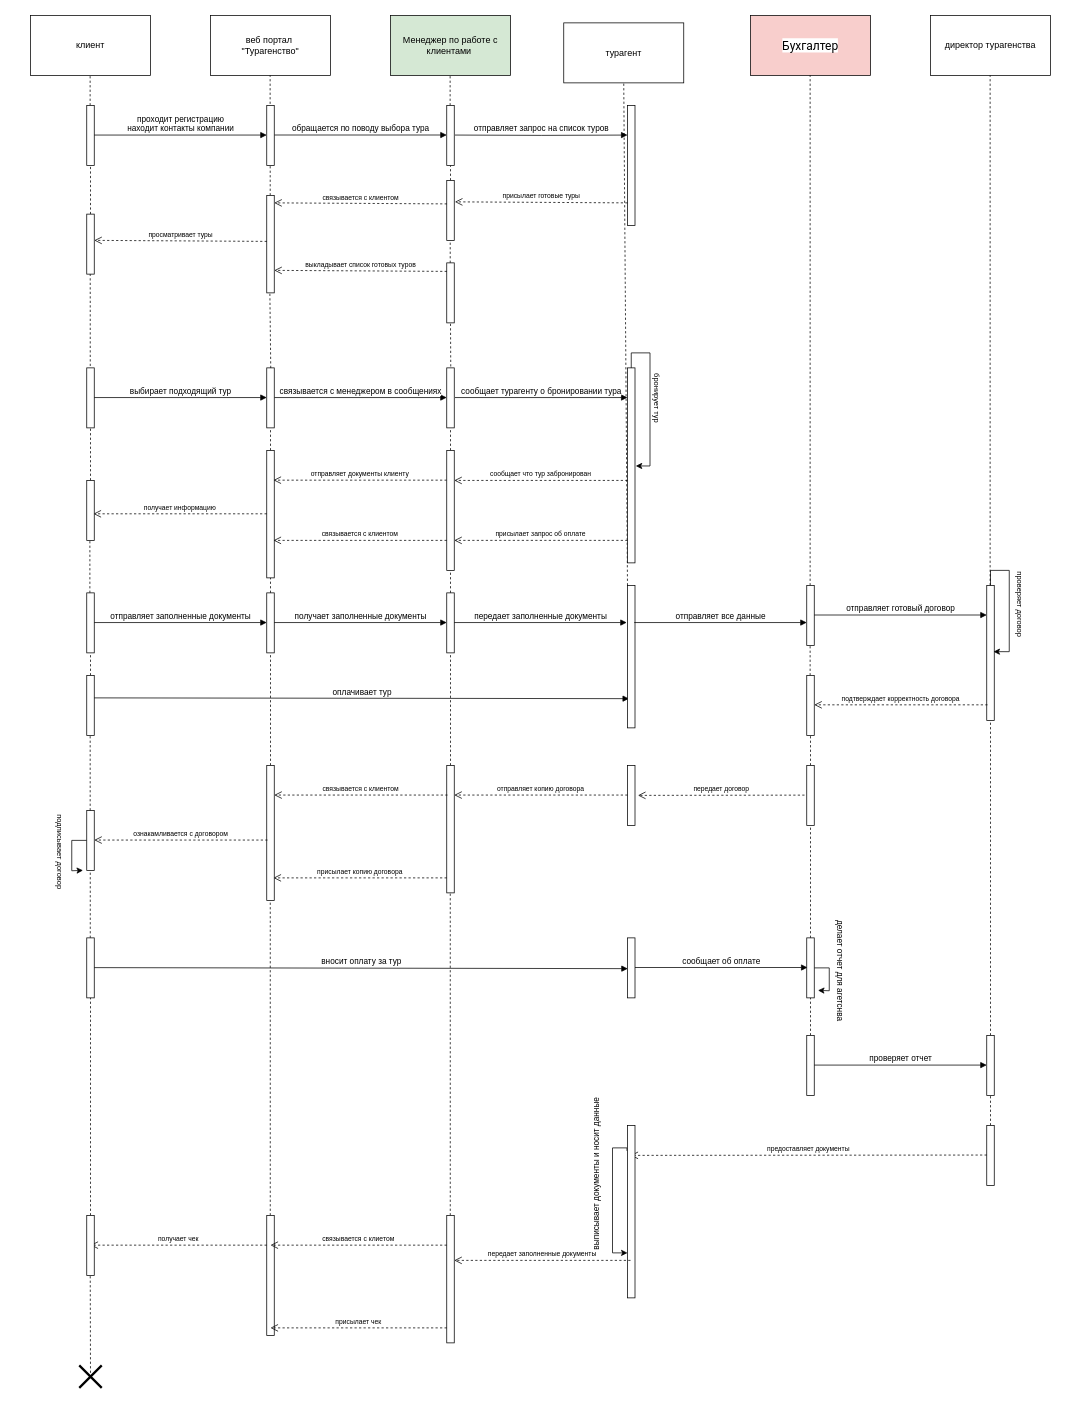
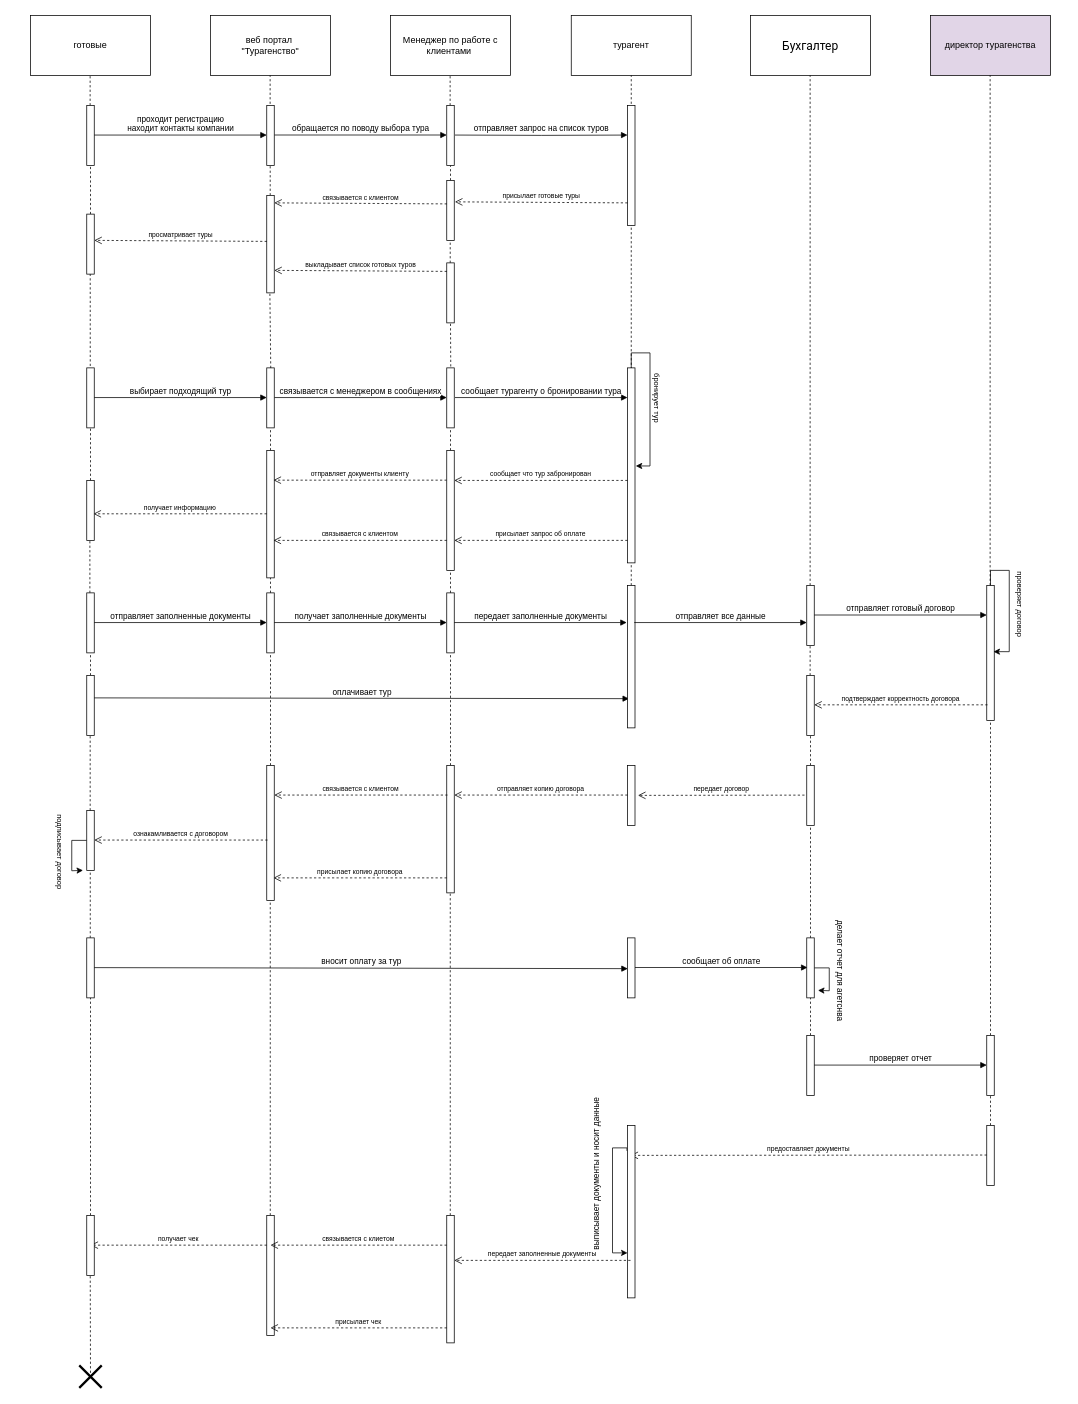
node "клиент": label "клиент" -> "готовые"
node "Менеджер по работе с клиентами": fillcolor #d5e8d4 -> #ffffff
node "Бухгалтер": fillcolor #f8cecc -> #ffffff
node "директор турагенства": fillcolor #ffffff -> #e1d5e7
node "турагент": moved (624, 53) -> (631, 45)
